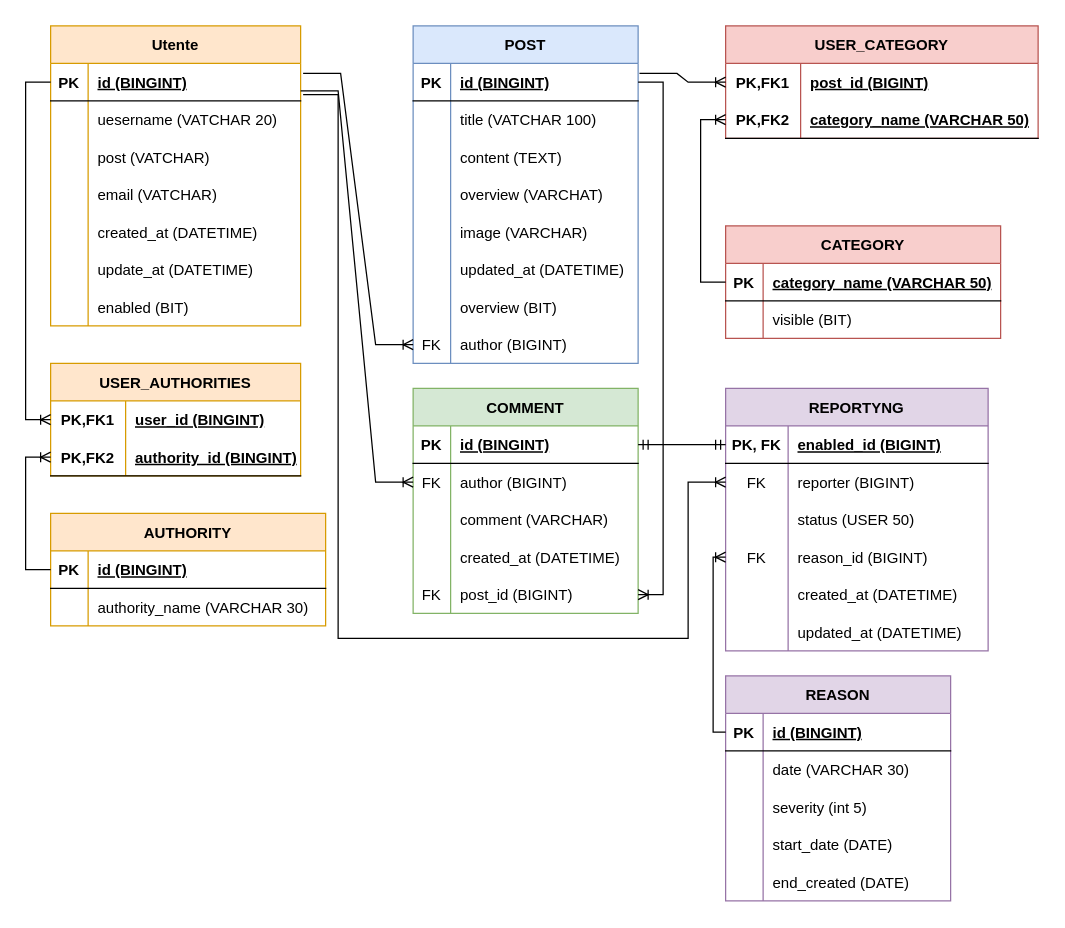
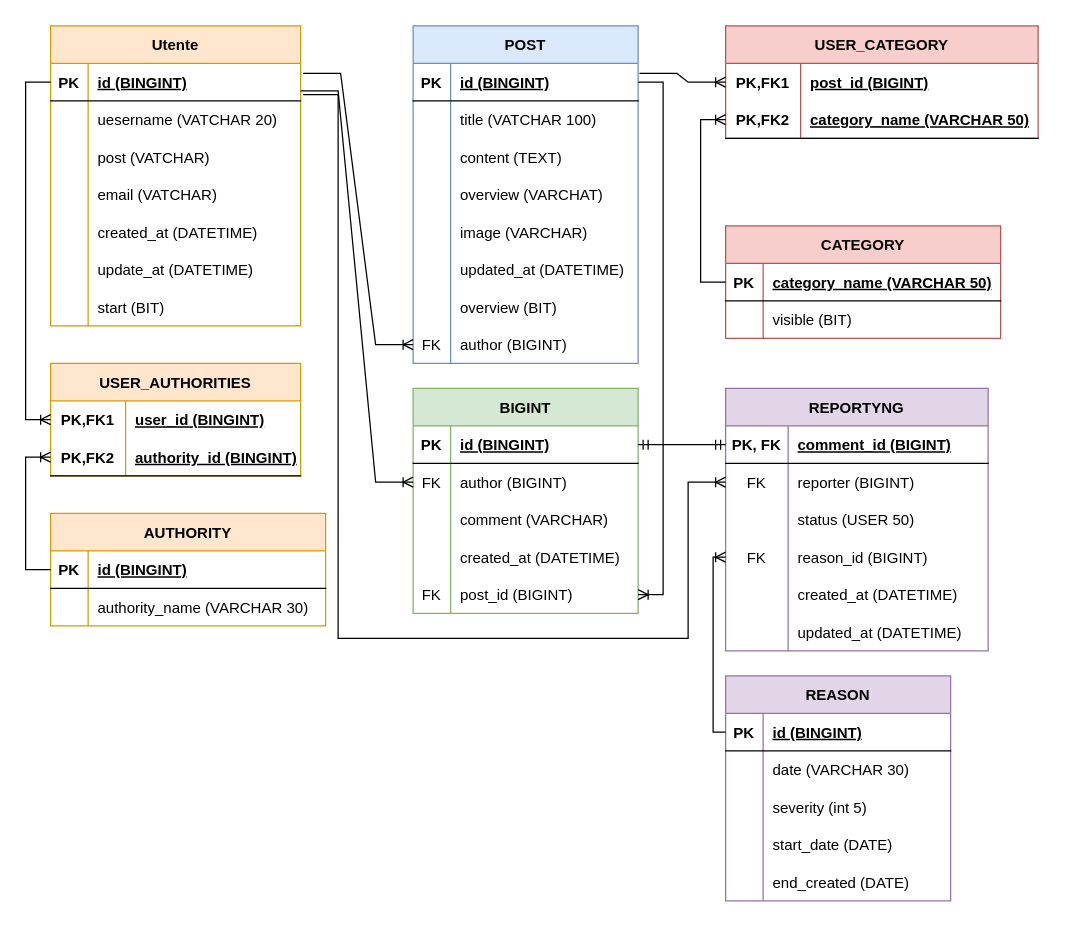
node "enabled (BIT)": label "enabled (BIT)" -> "start (BIT)"
node "COMMENT": label "COMMENT" -> "BIGINT"
node "enabled_id (BIGINT)": label "enabled_id (BIGINT)" -> "comment_id (BIGINT)"
